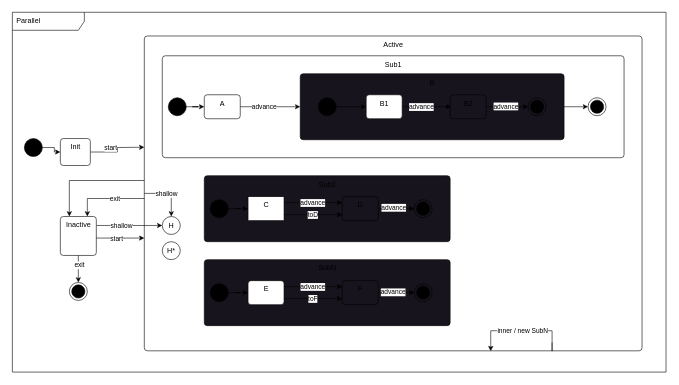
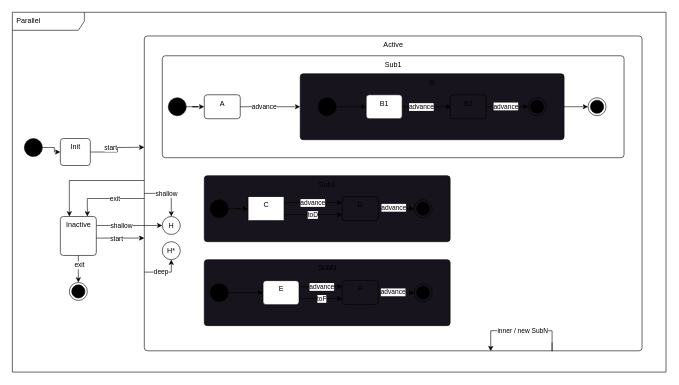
edge "Active" -> "H*": added, label "deep"
node "E": moved (266, 293) -> (281, 293)
